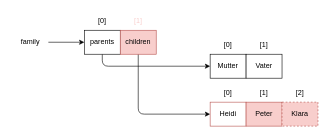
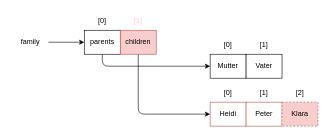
node "Peter": fillcolor #f8cecc -> #ffffff
